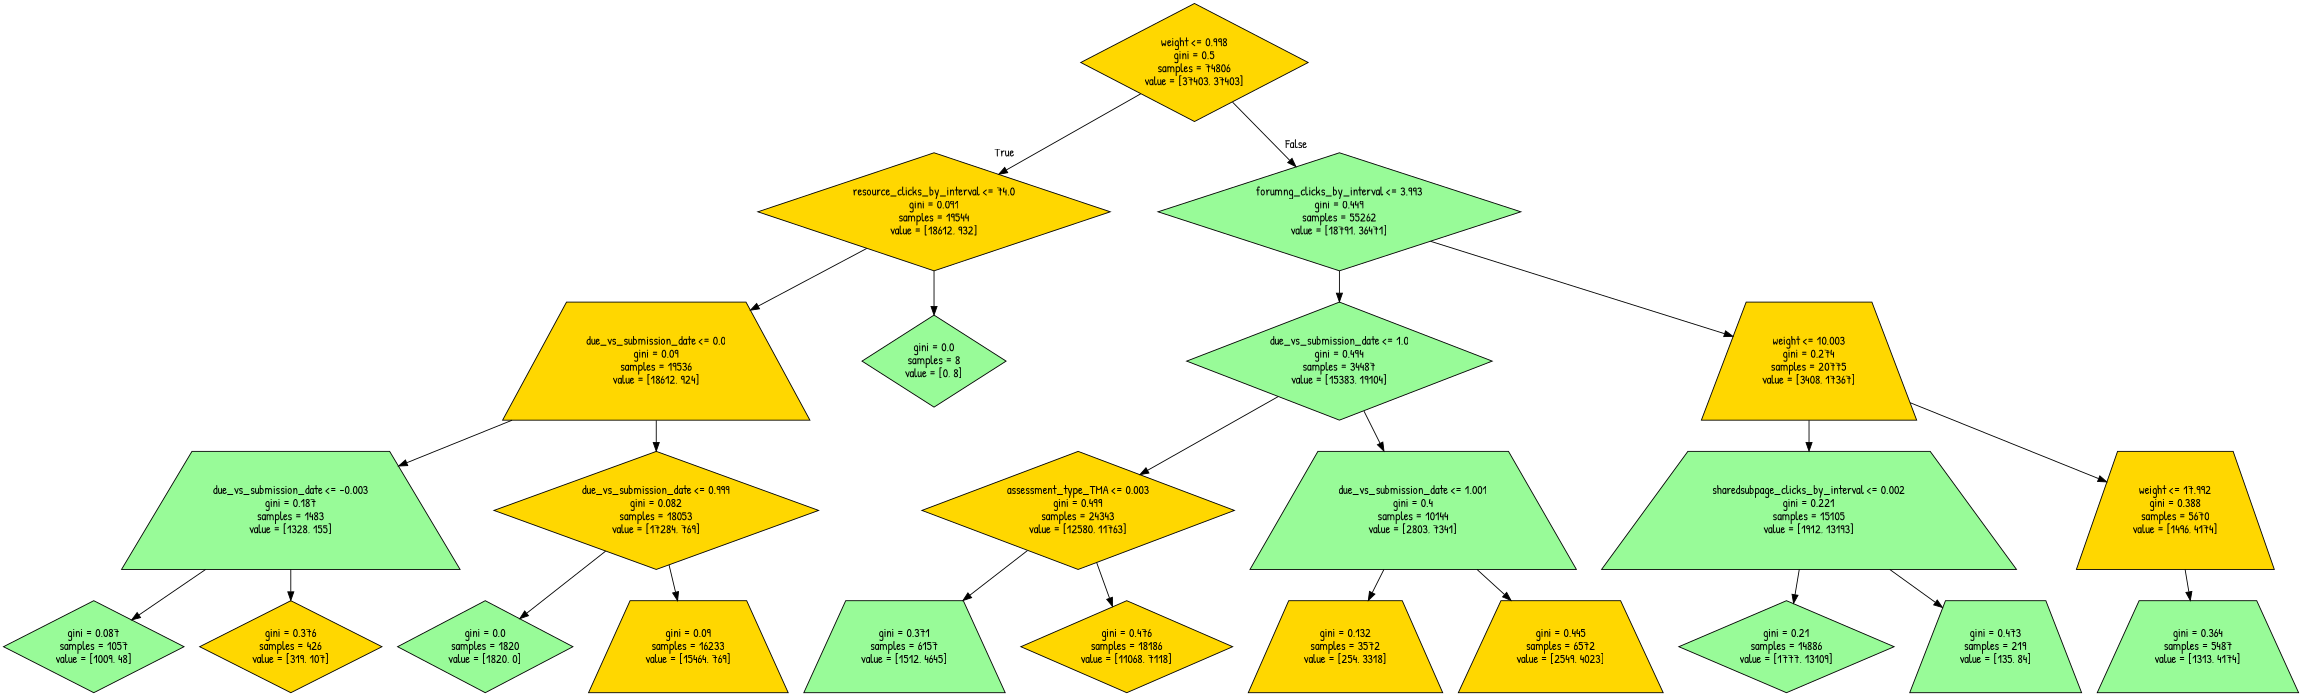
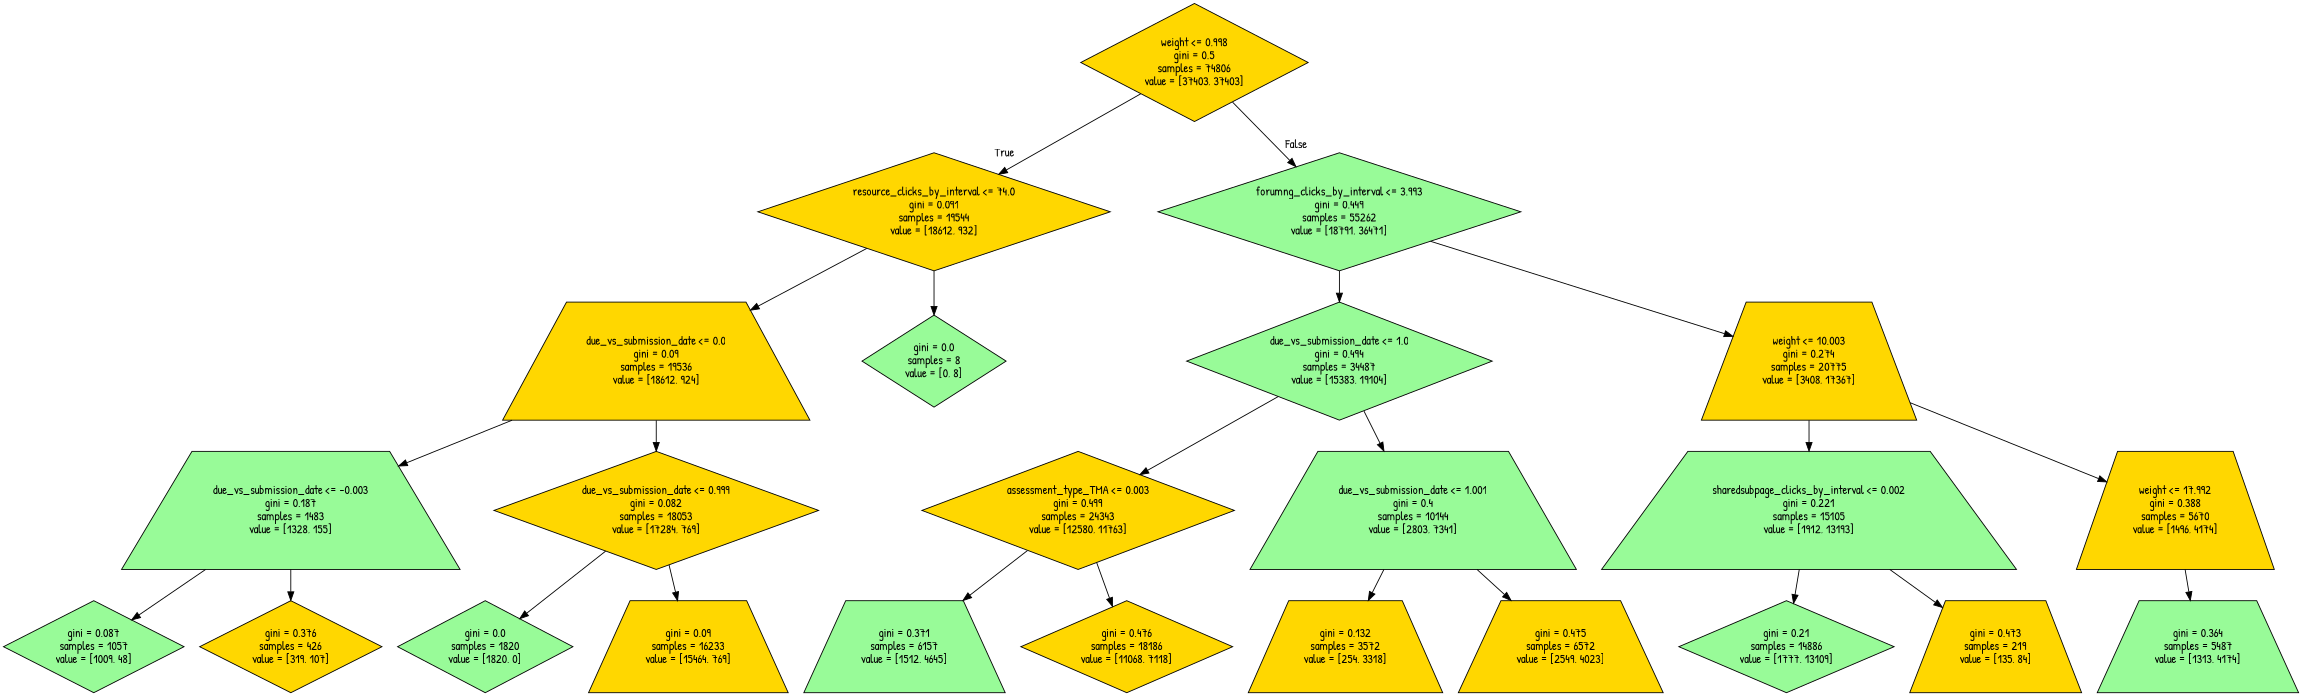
node "gini = 0.445 samples = 6572 value = [2549, 4023]": label "gini = 0.445 samples = 6572 value = [2549, 4023]" -> "gini = 0.475 samples = 6572 value = [2549, 4023]"
node "gini = 0.473 samples = 219 value = [135, 84]": fillcolor palegreen -> gold
